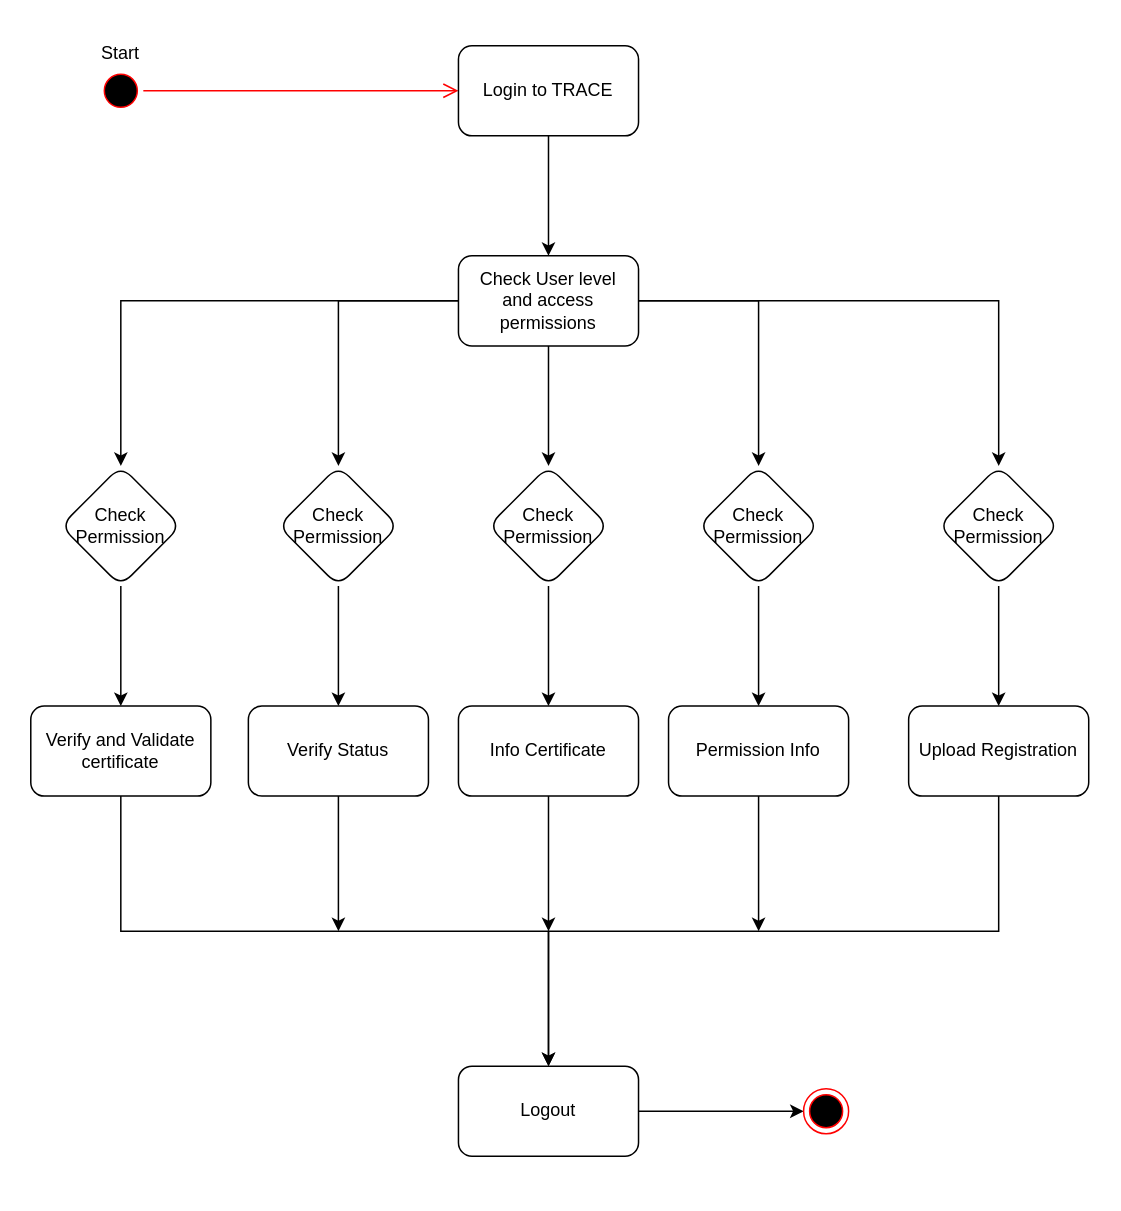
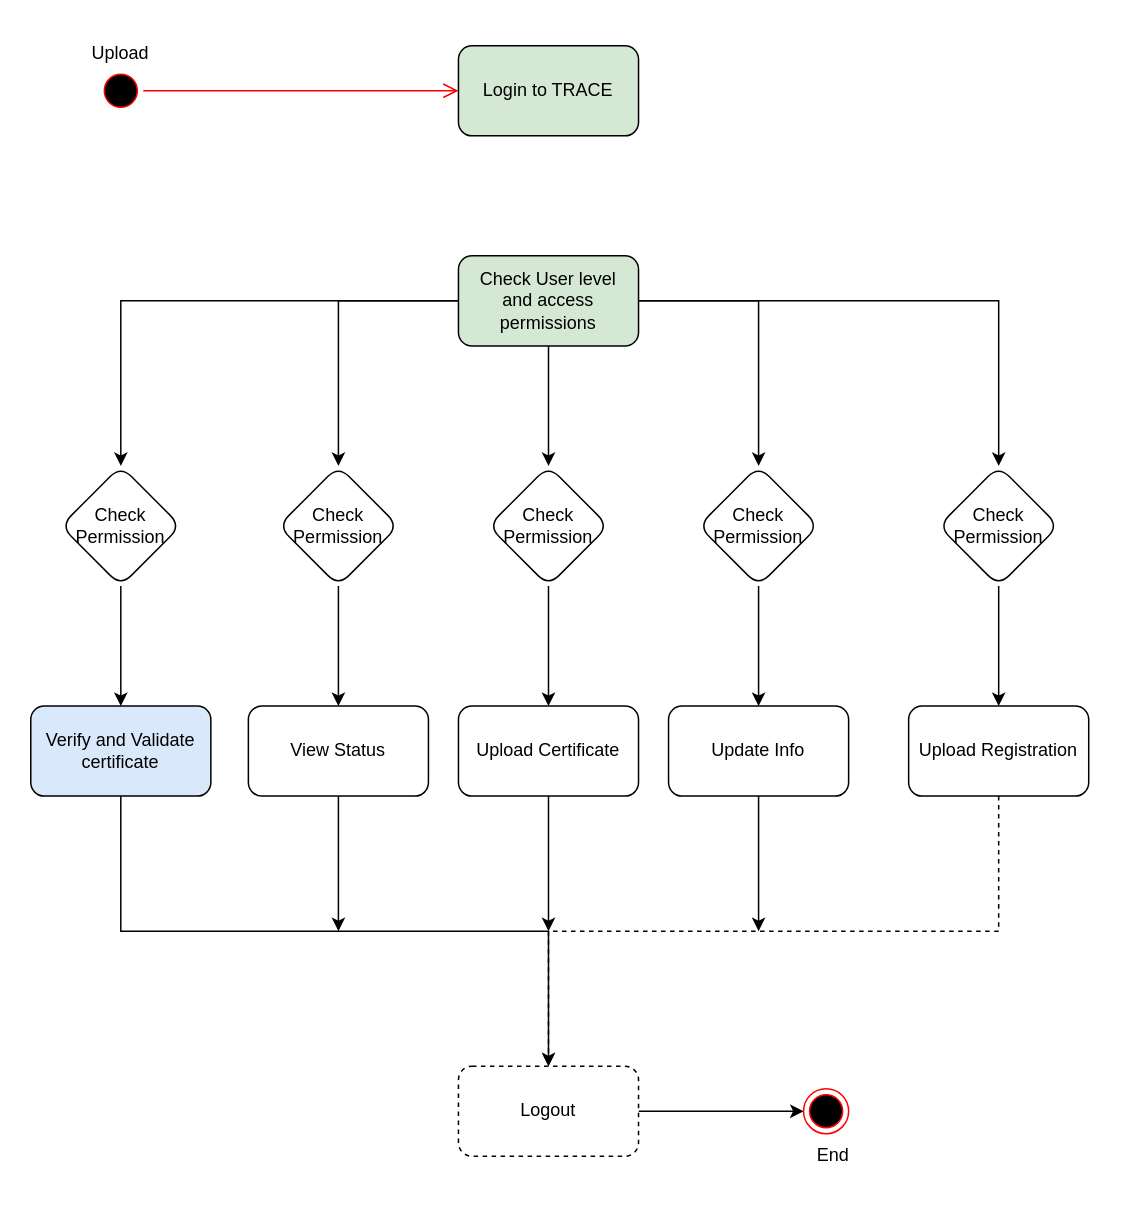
node "Start": label "Start" -> "Upload"
node "Login to TRACE": fillcolor #ffffff -> #d5e8d4
edge "Login to TRACE" -> "Check User level and access permissions": removed
node "Check User level and access permissions": fillcolor #ffffff -> #d5e8d4
node "Verify and Validate certificate": fillcolor #ffffff -> #dae8fc
node "Verify Status": label "Verify Status" -> "View Status"
node "Info Certificate": label "Info Certificate" -> "Upload Certificate"
node "Permission Info": label "Permission Info" -> "Update Info"
edge "Verify and Validate certificate" -> "Logout": arrowhead classic -> open
edge "Upload Registration" -> "Logout": style solid -> dashed
node "Logout": style solid -> dashed
node "End": added
